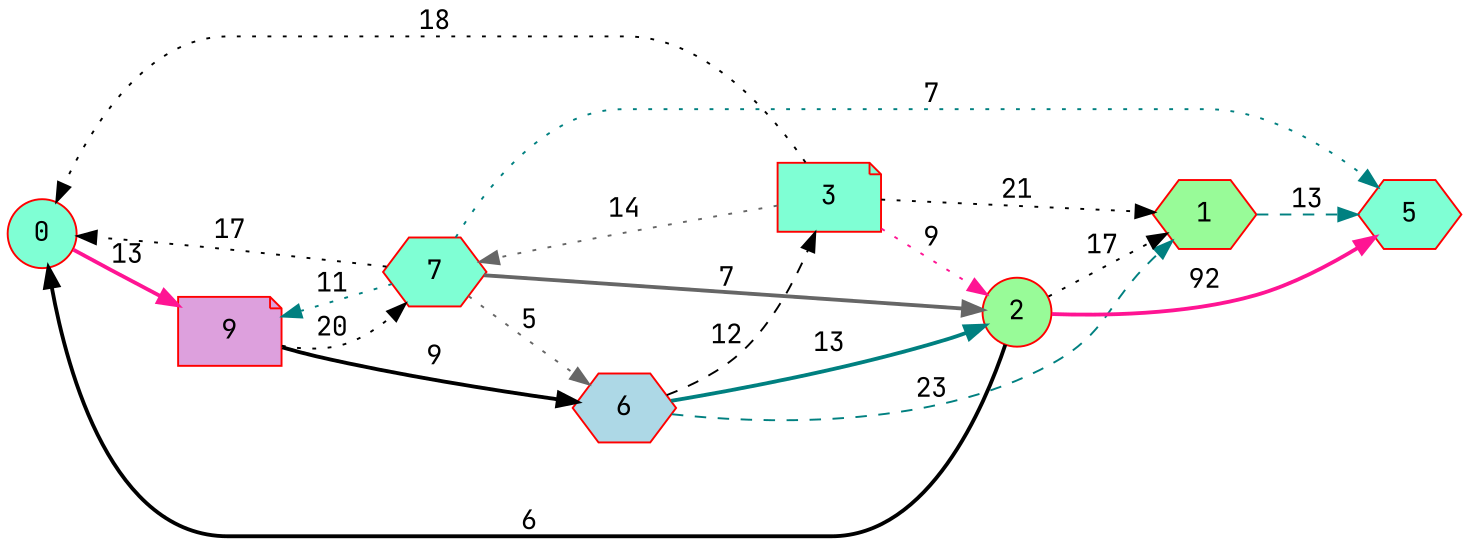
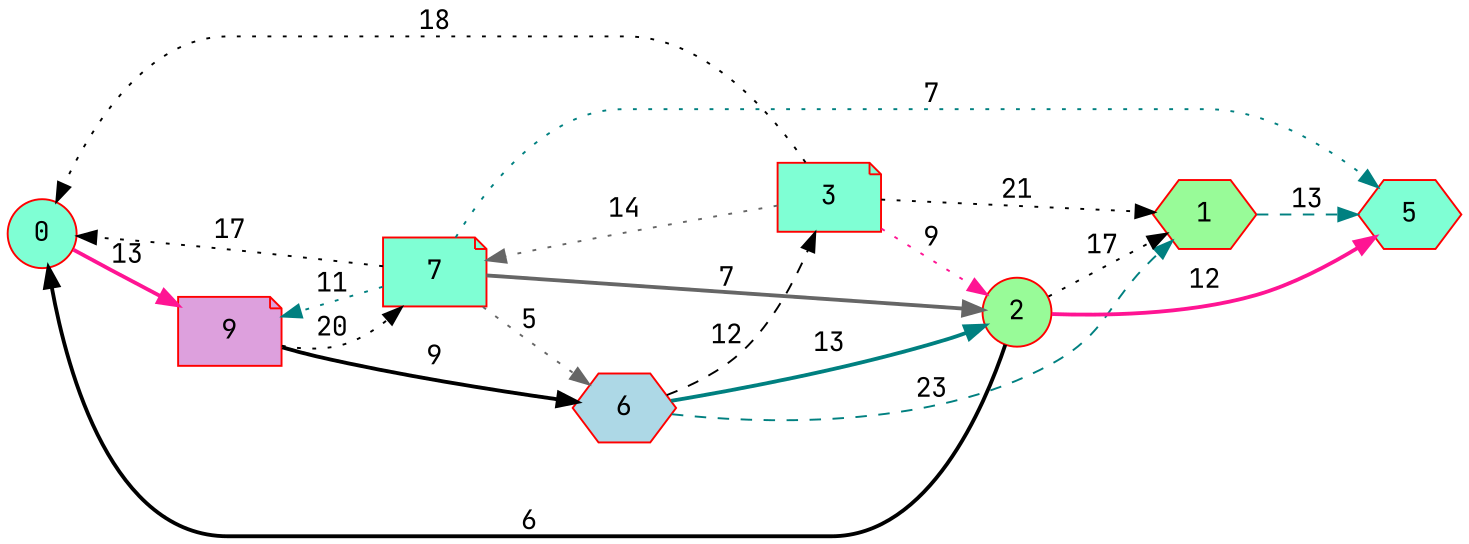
node "7": shape hexagon -> note
edge "2" -> "5": label "92" -> "12"
